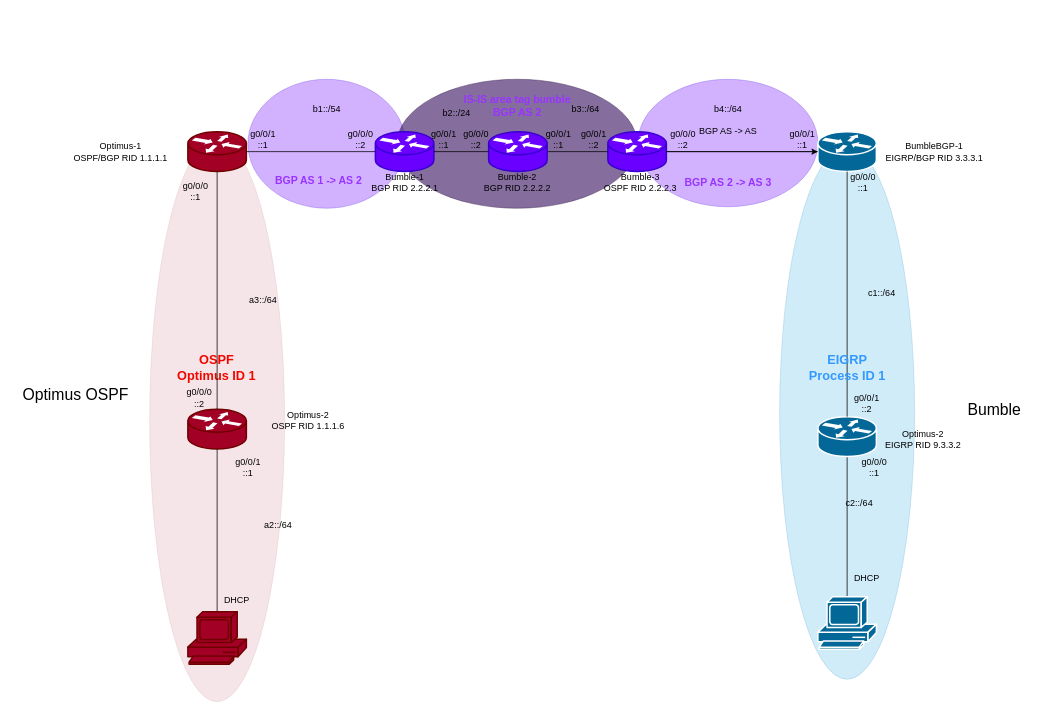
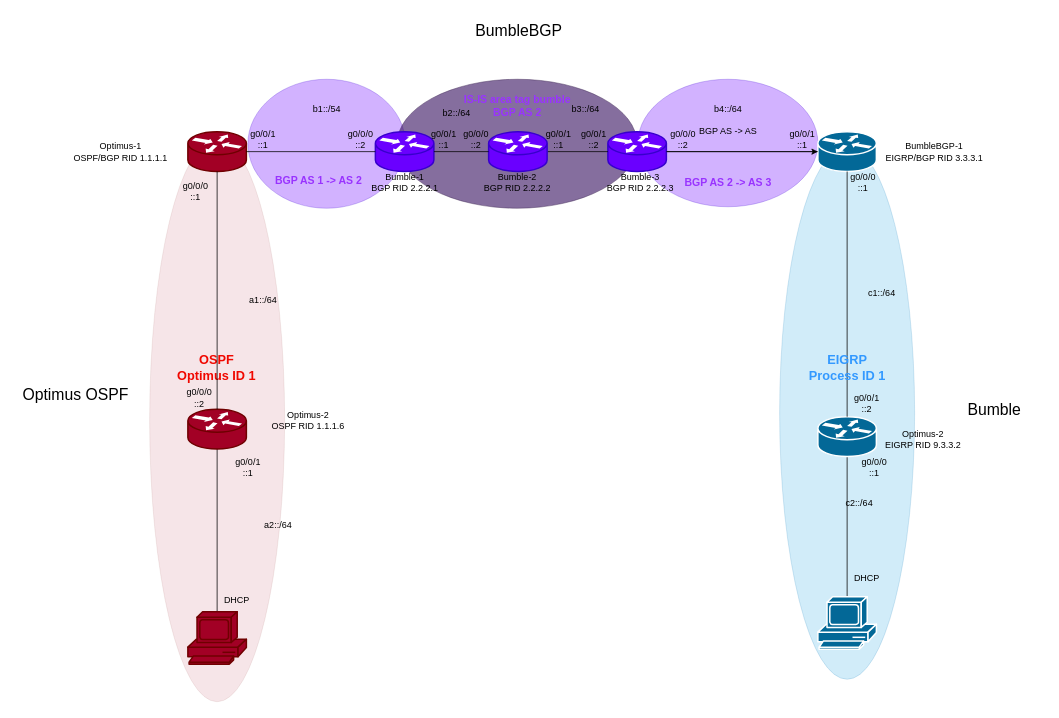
node "BumbleBGP": added
node "b2::/24": label "b2::/24" -> "b2::/64"
node "Bumble-3 OSPF RID 2.2.2.3": label "Bumble-3 OSPF RID 2.2.2.3" -> "Bumble-3 BGP RID 2.2.2.3"
node "a3::/64": label "a3::/64" -> "a1::/64"
